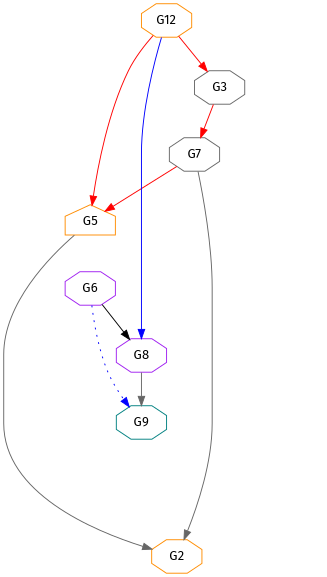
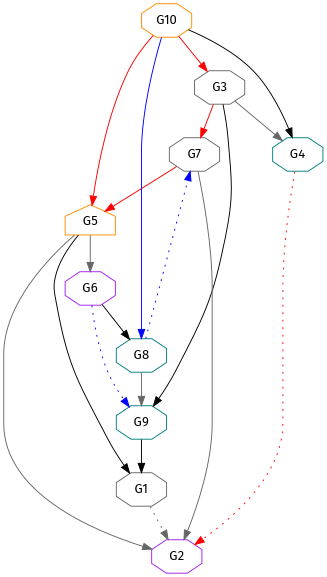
node "G12": label "G12" -> "G10"
node "G4": added
edge "G5" -> "G6": added
edge "G3" -> "G9": added
edge "G8" -> "G7": added
node "G8": color purple -> teal
node "G1": added
node "G2": color darkorange -> purple
